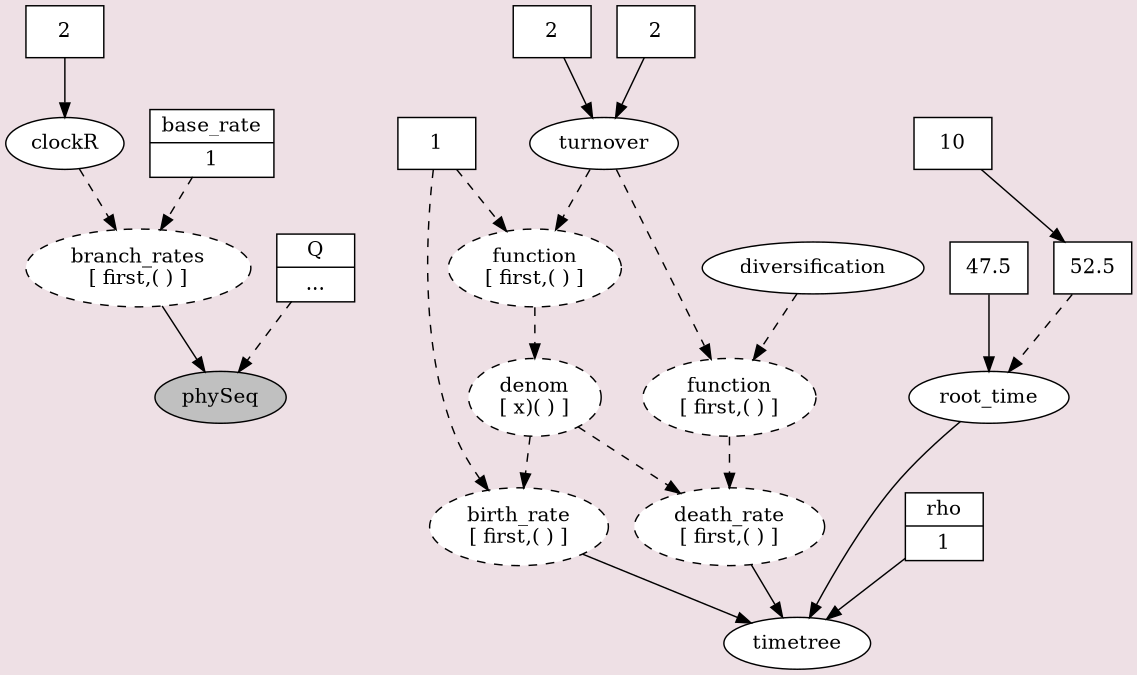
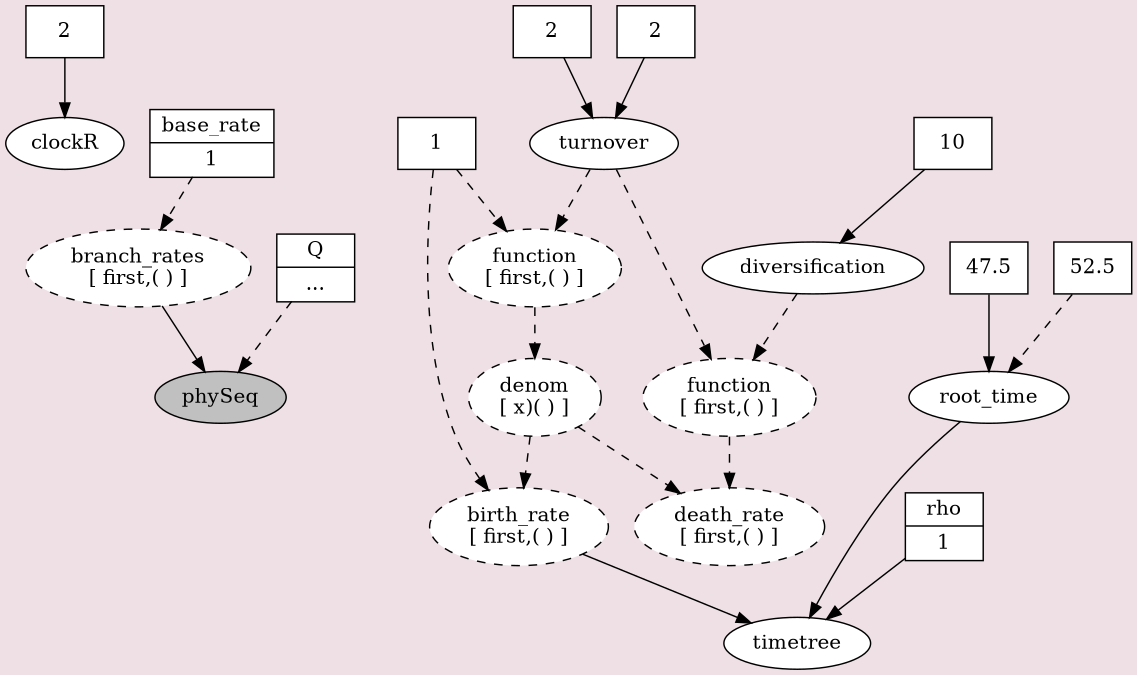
edge "clockR" -> "branch_rates [ first,( ) ]": removed
edge "10" -> "52.5": now "10" -> "diversification"
edge "death_rate [ first,( ) ]" -> "timetree": removed
